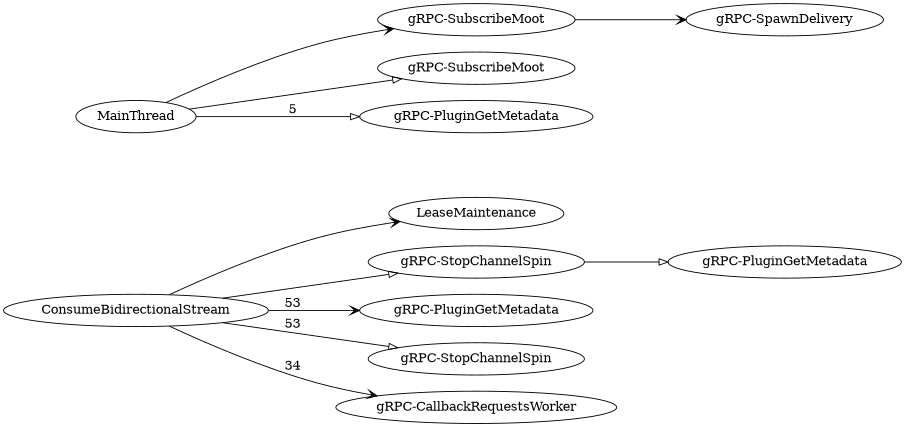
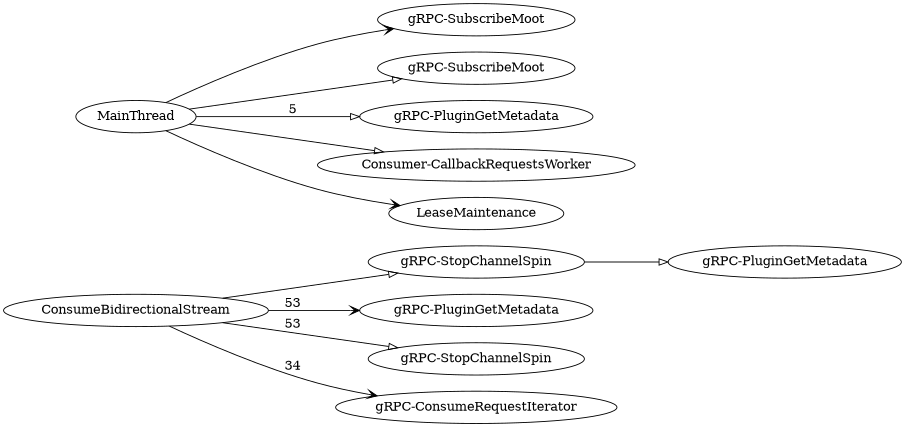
node "gRPC-SpawnDelivery": removed
node "Consumer-CallbackRequestsWorker": added
edge "ConsumeBidirectionalStream" -> "LeaseMaintenance": now "MainThread" -> "LeaseMaintenance"
node "gRPC-CallbackRequestsWorker": label "gRPC-CallbackRequestsWorker" -> "gRPC-ConsumeRequestIterator"
